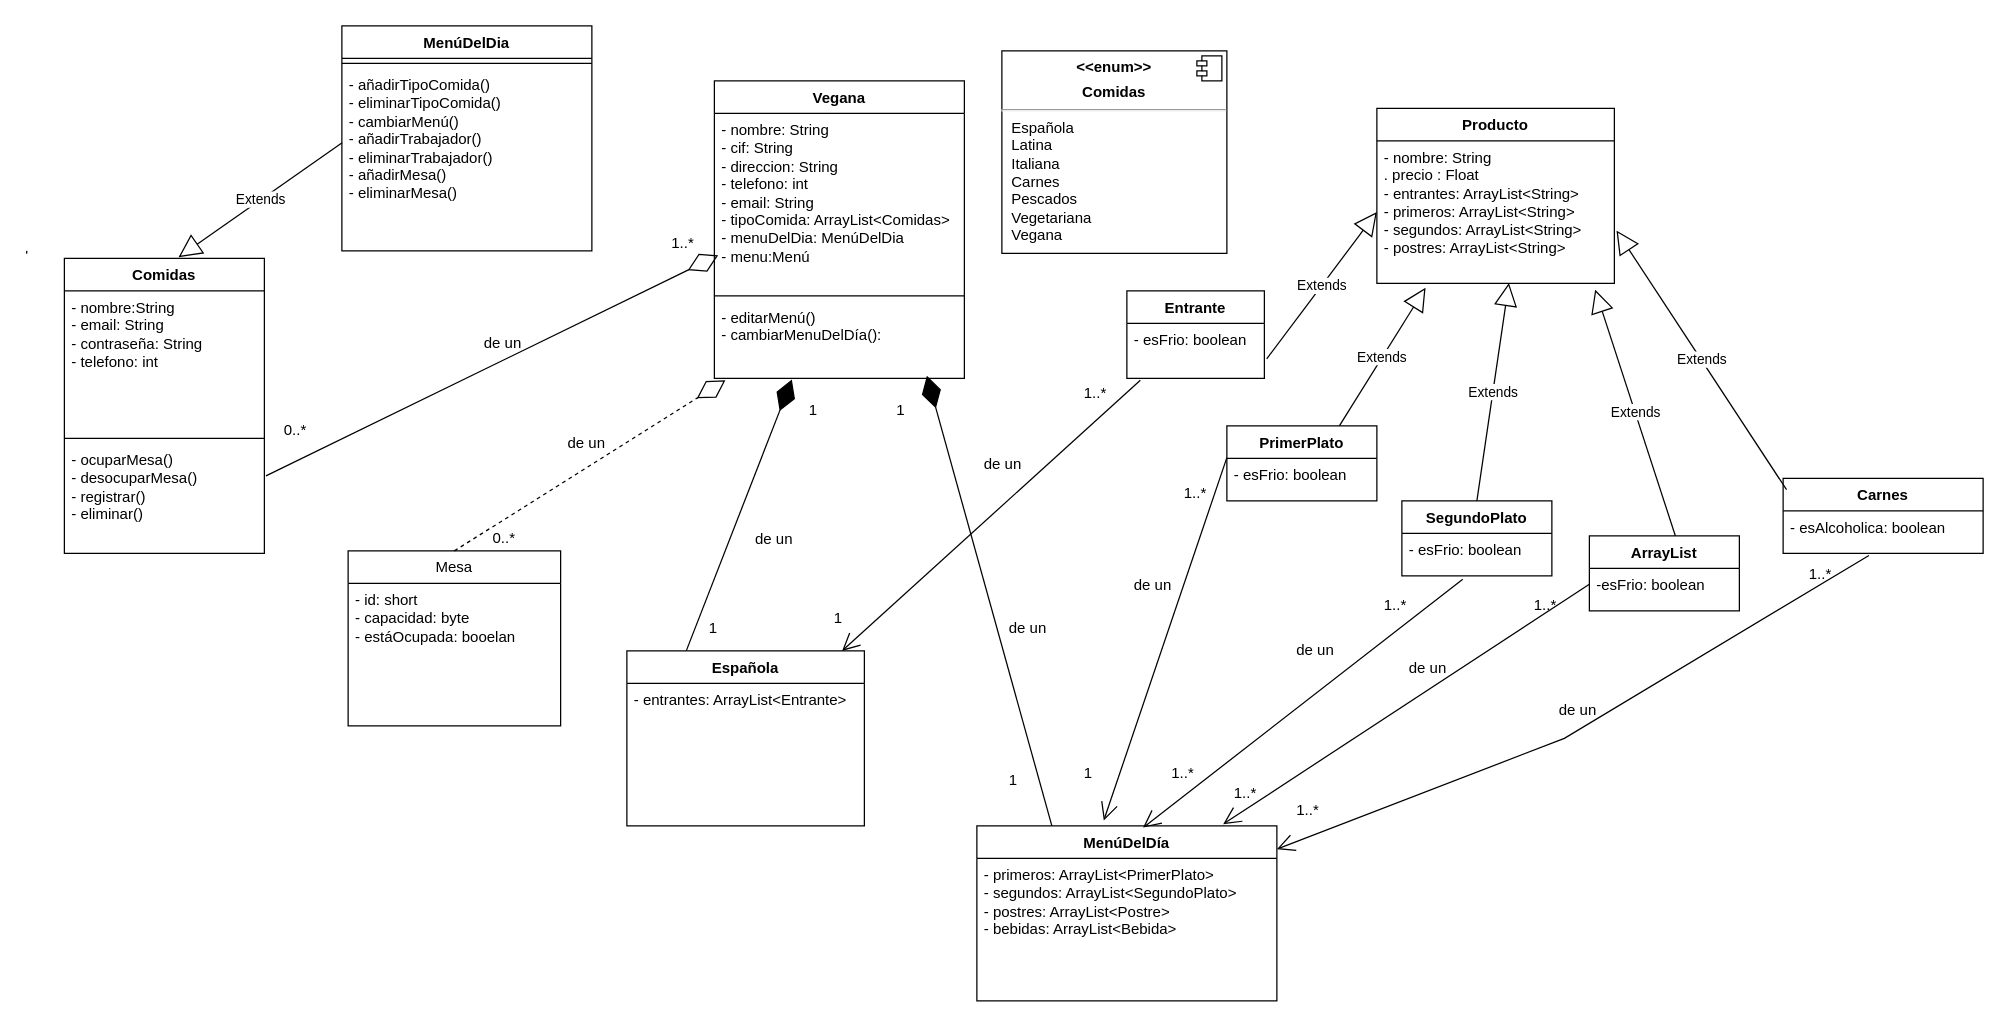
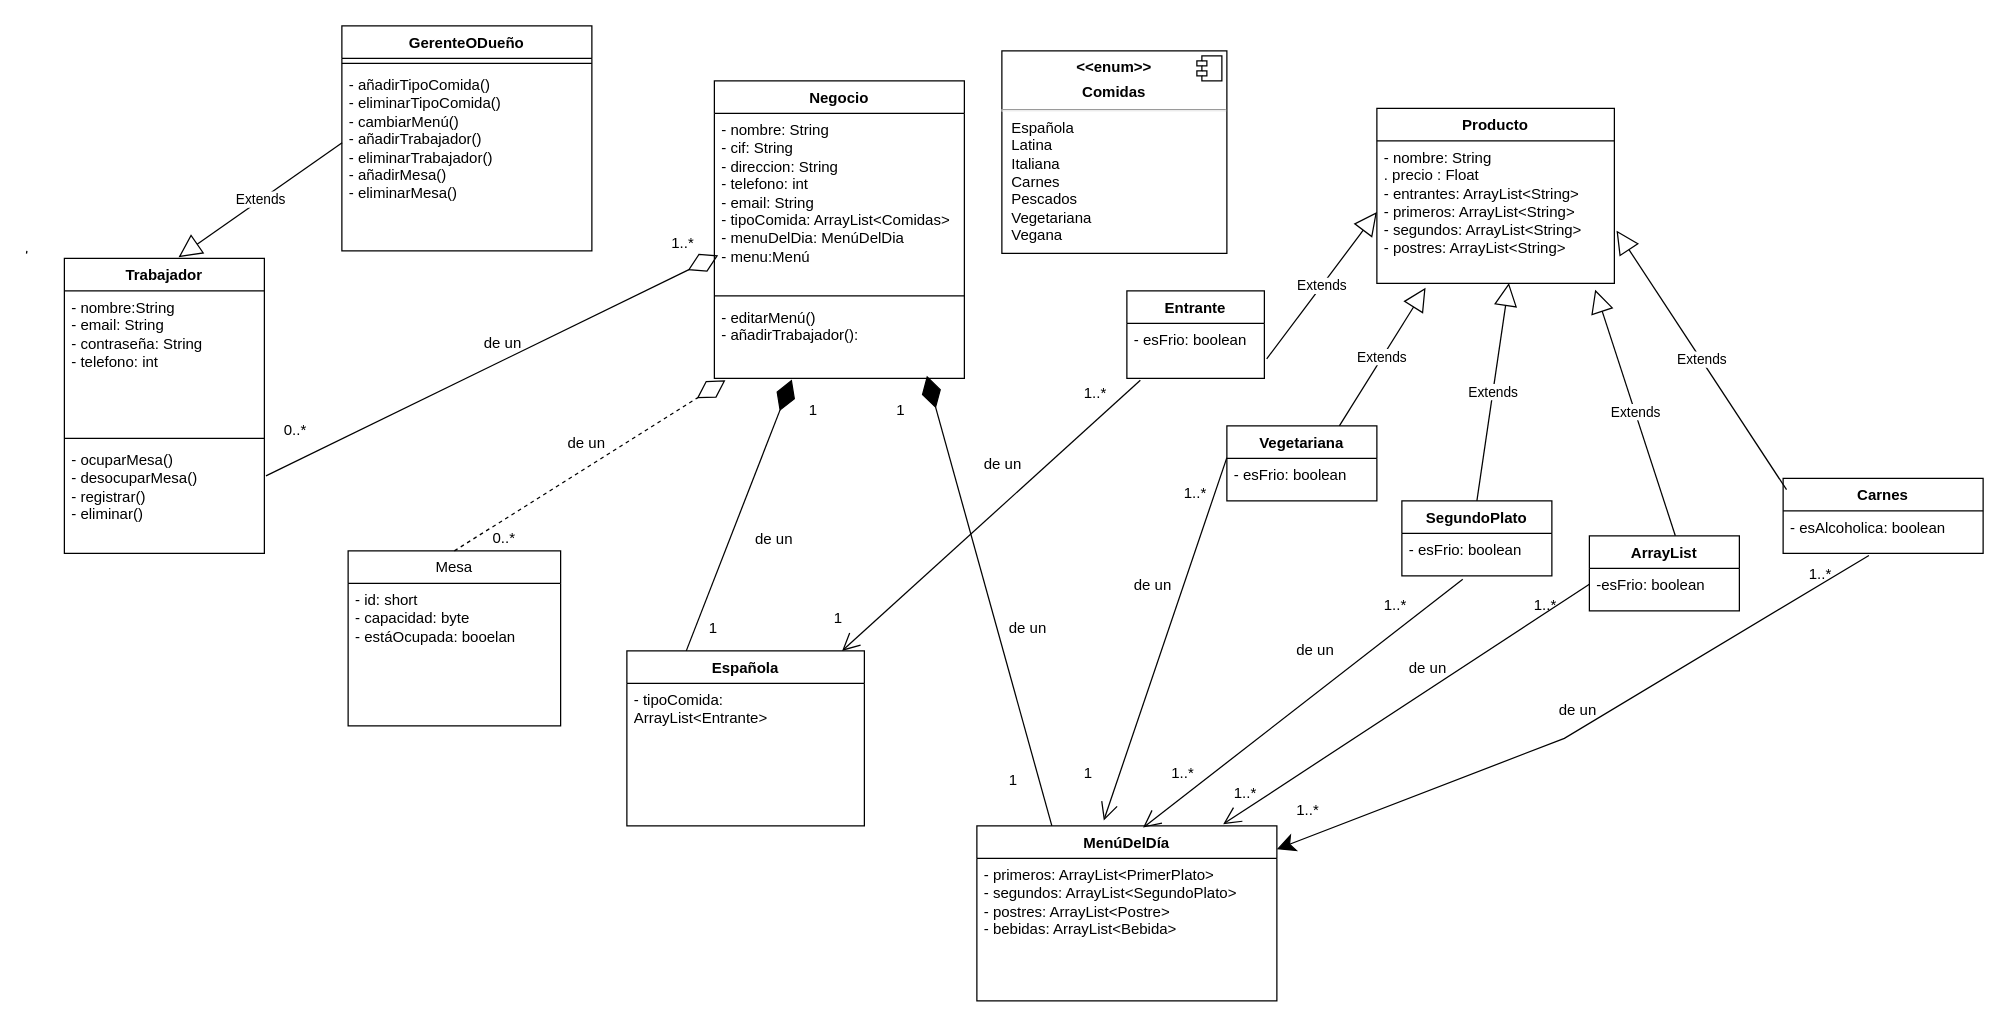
node "MenúDelDia": label "MenúDelDia" -> "GerenteODueño"
node "Vegana": label "Vegana" -> "Negocio"
node "Comidas": label "Comidas" -> "Trabajador"
node "- editarMenú() - cambiarMenuDelDía():": label "- editarMenú() - cambiarMenuDelDía():" -> "- editarMenú() - añadirTrabajador():"
node "PrimerPlato": label "PrimerPlato" -> "Vegetariana"
node "- entrantes: ArrayList<Entrante>": label "- entrantes: ArrayList<Entrante>" -> "- tipoComida: ArrayList<Entrante>"
edge "- esAlcoholica: boolean" -> "MenúDelDía": arrowhead open -> classic
